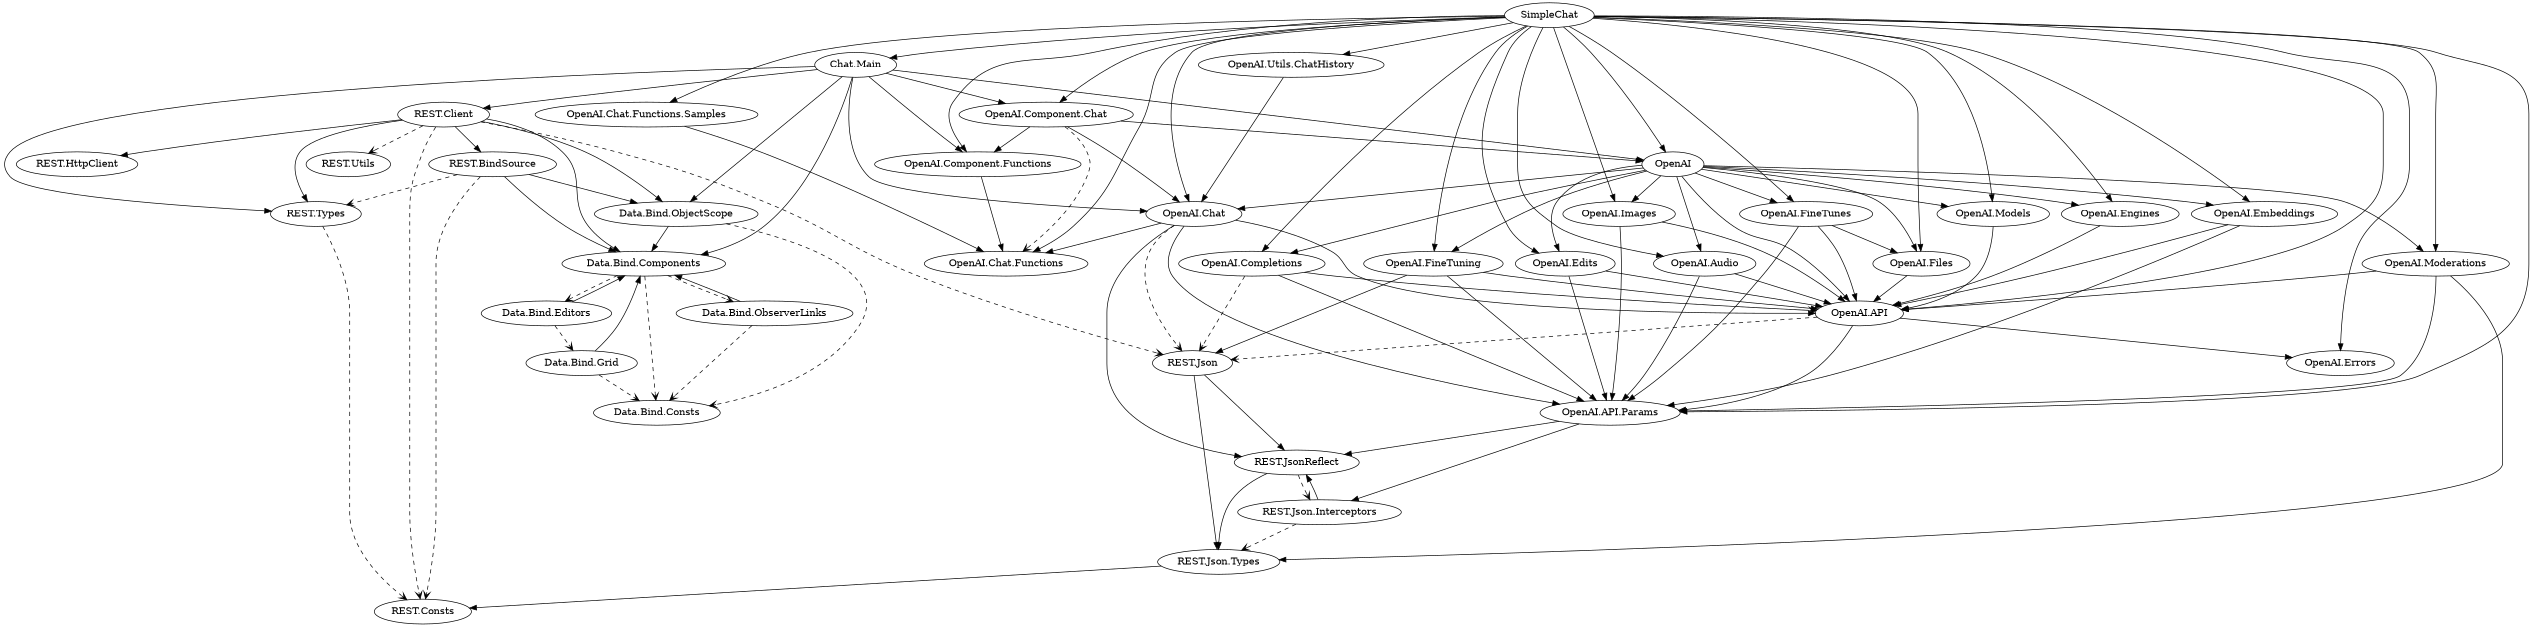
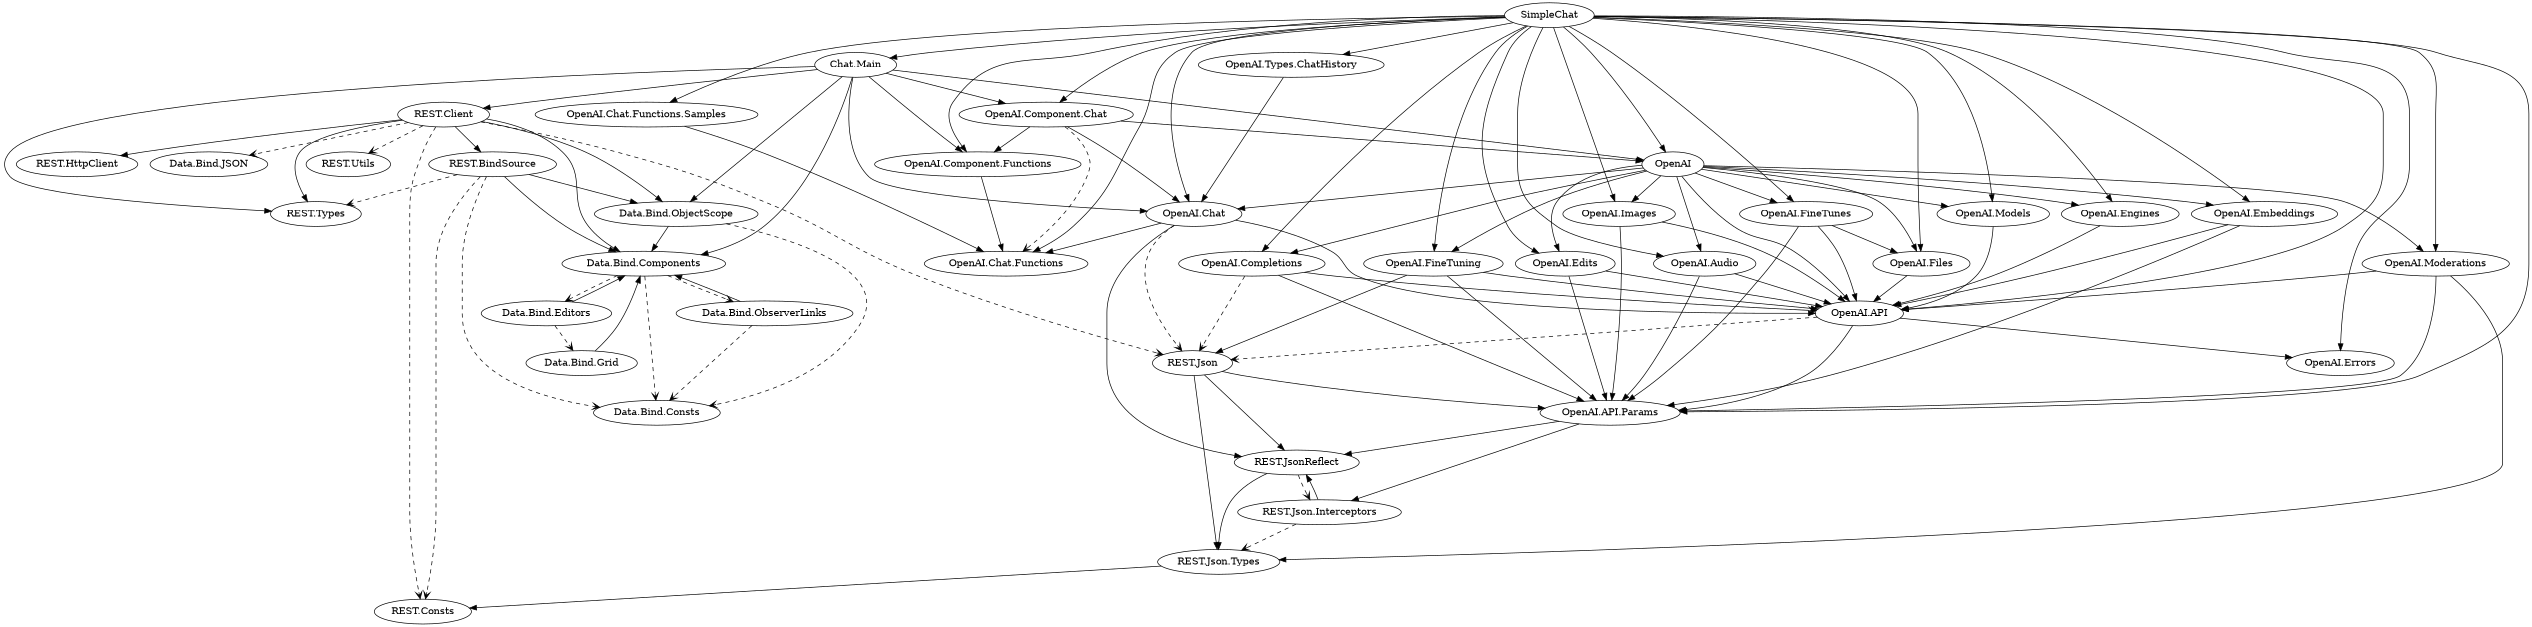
node "OpenAI.Utils.ChatHistory": label "OpenAI.Utils.ChatHistory" -> "OpenAI.Types.ChatHistory"
node "Data.Bind.JSON": added
edge "OpenAI.Chat" -> "OpenAI.API.Params": now "REST.Json" -> "OpenAI.API.Params"
edge "Data.Bind.Grid" -> "Data.Bind.Consts": now "REST.BindSource" -> "Data.Bind.Consts"
edge "REST.Types" -> "REST.Consts": removed
